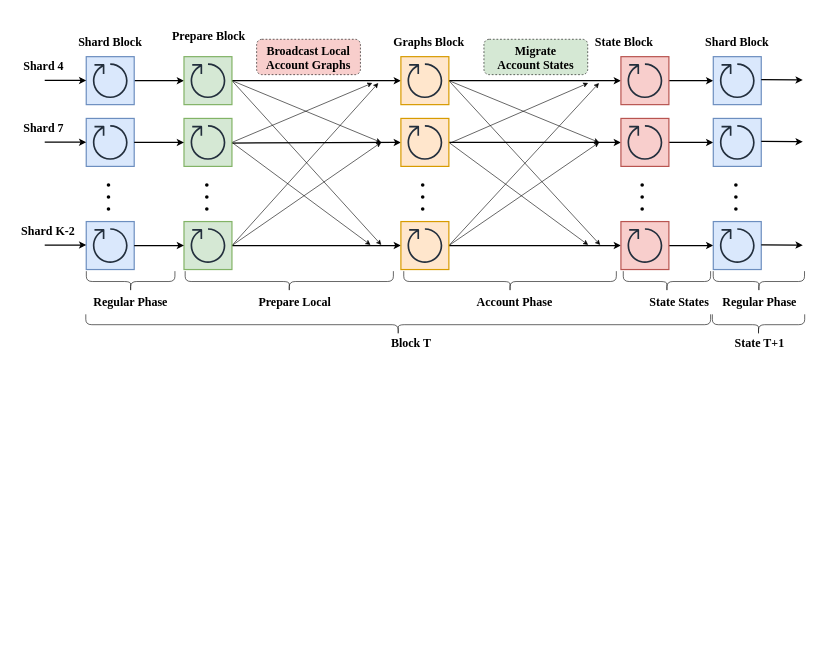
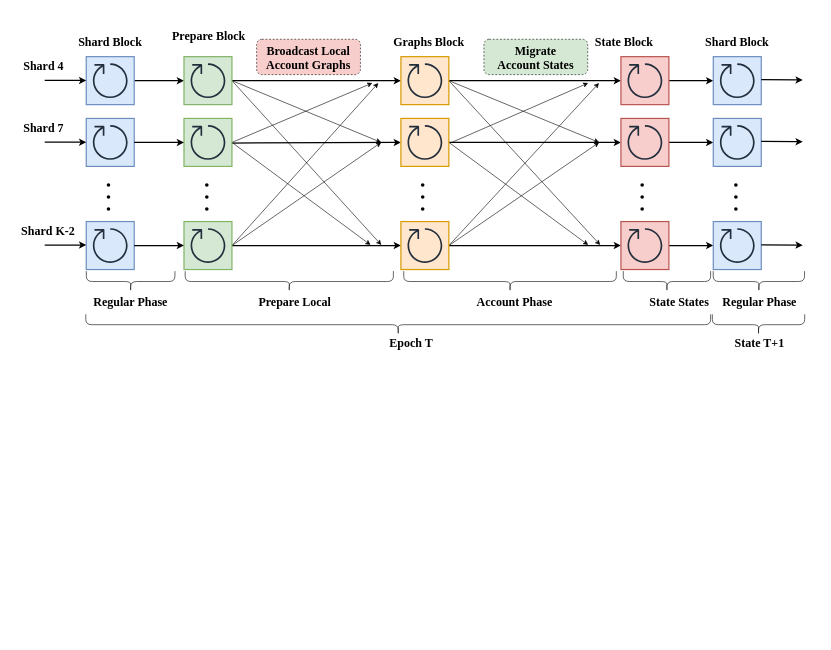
node "Block T": label "Block T" -> "Epoch T"
